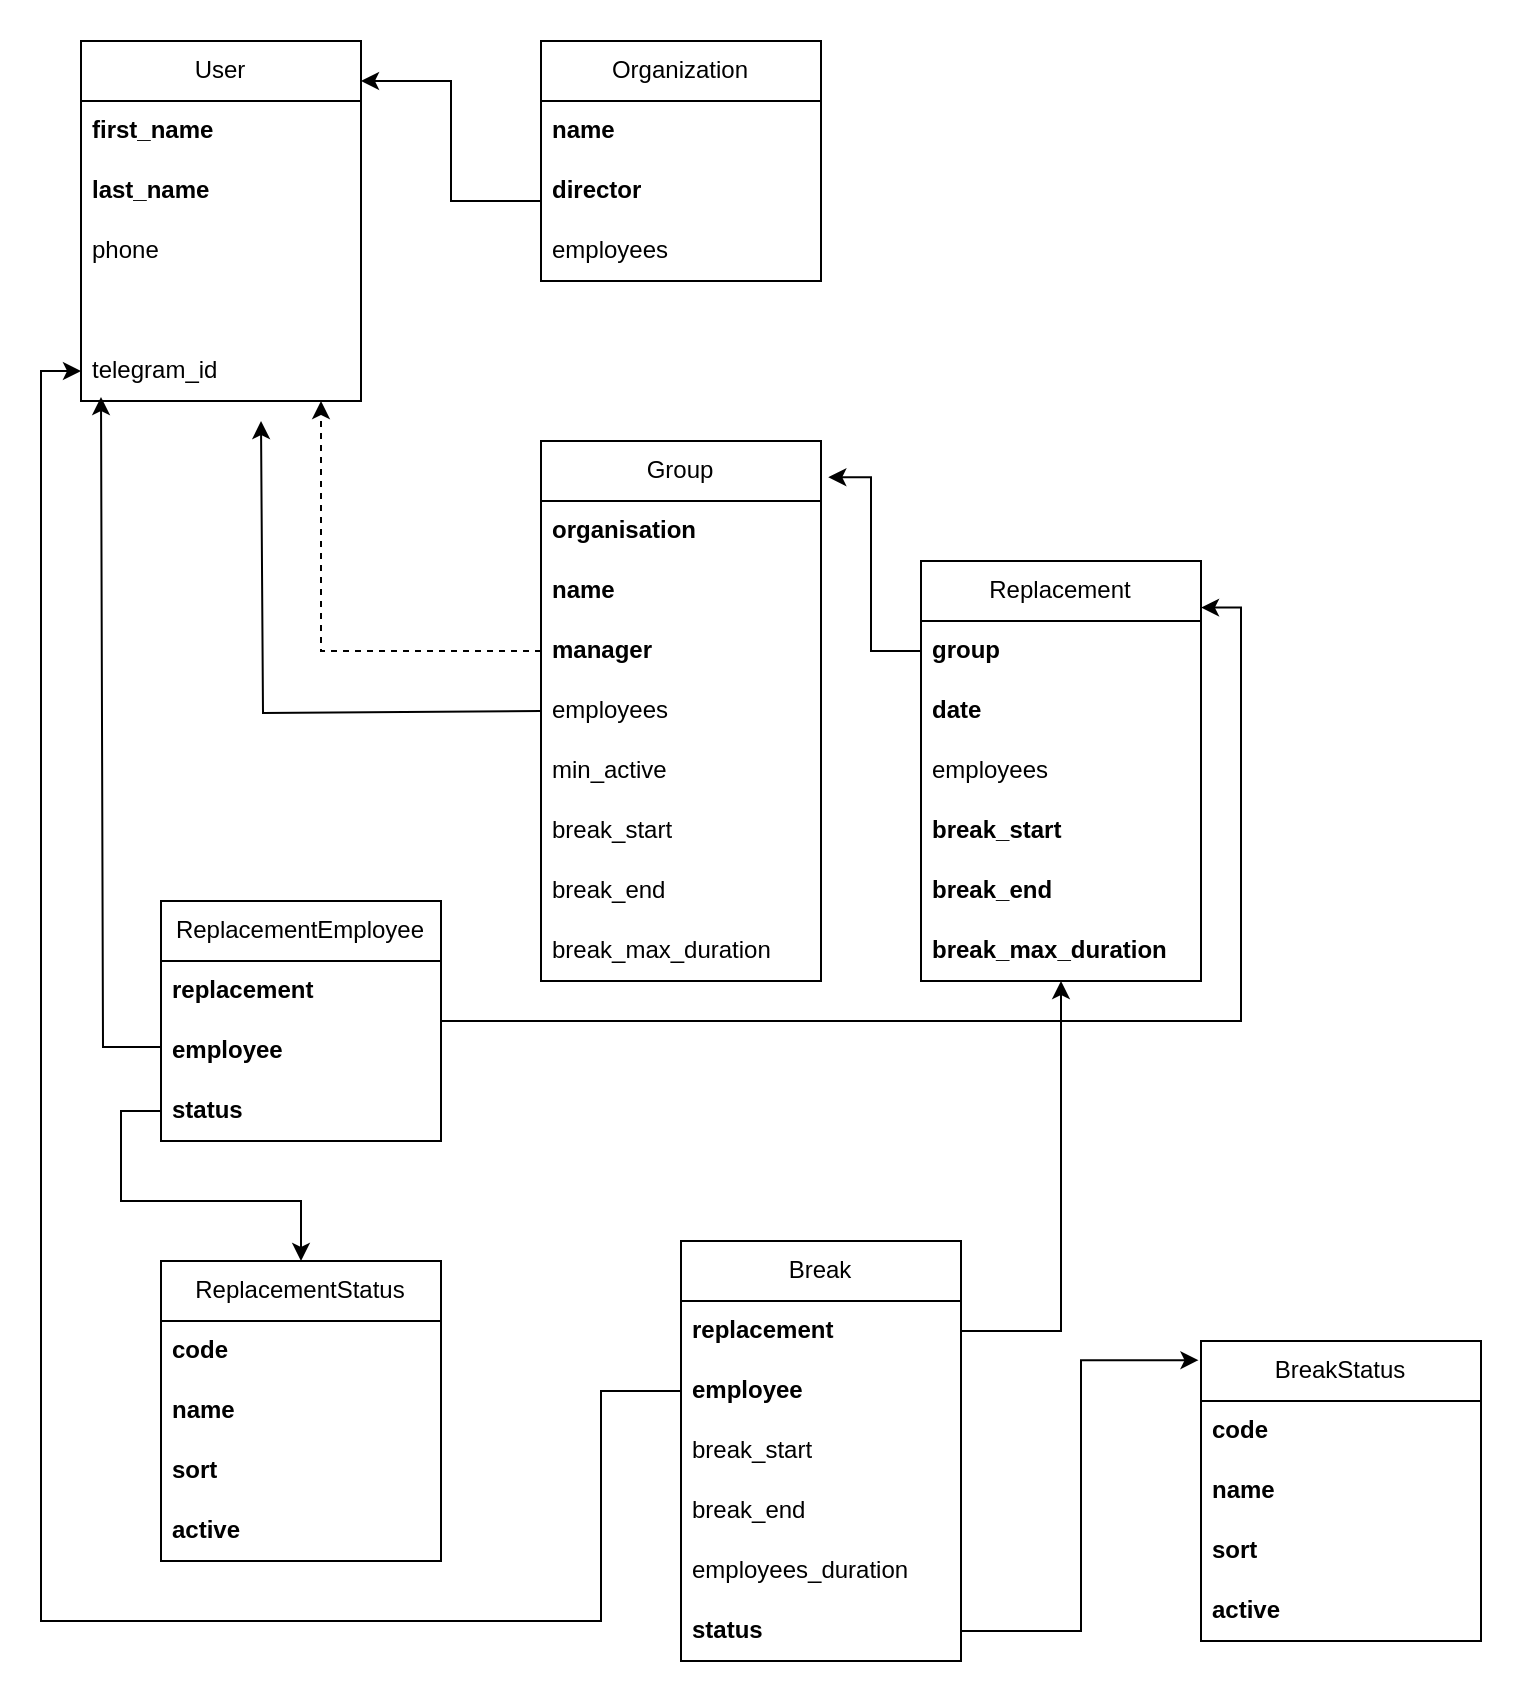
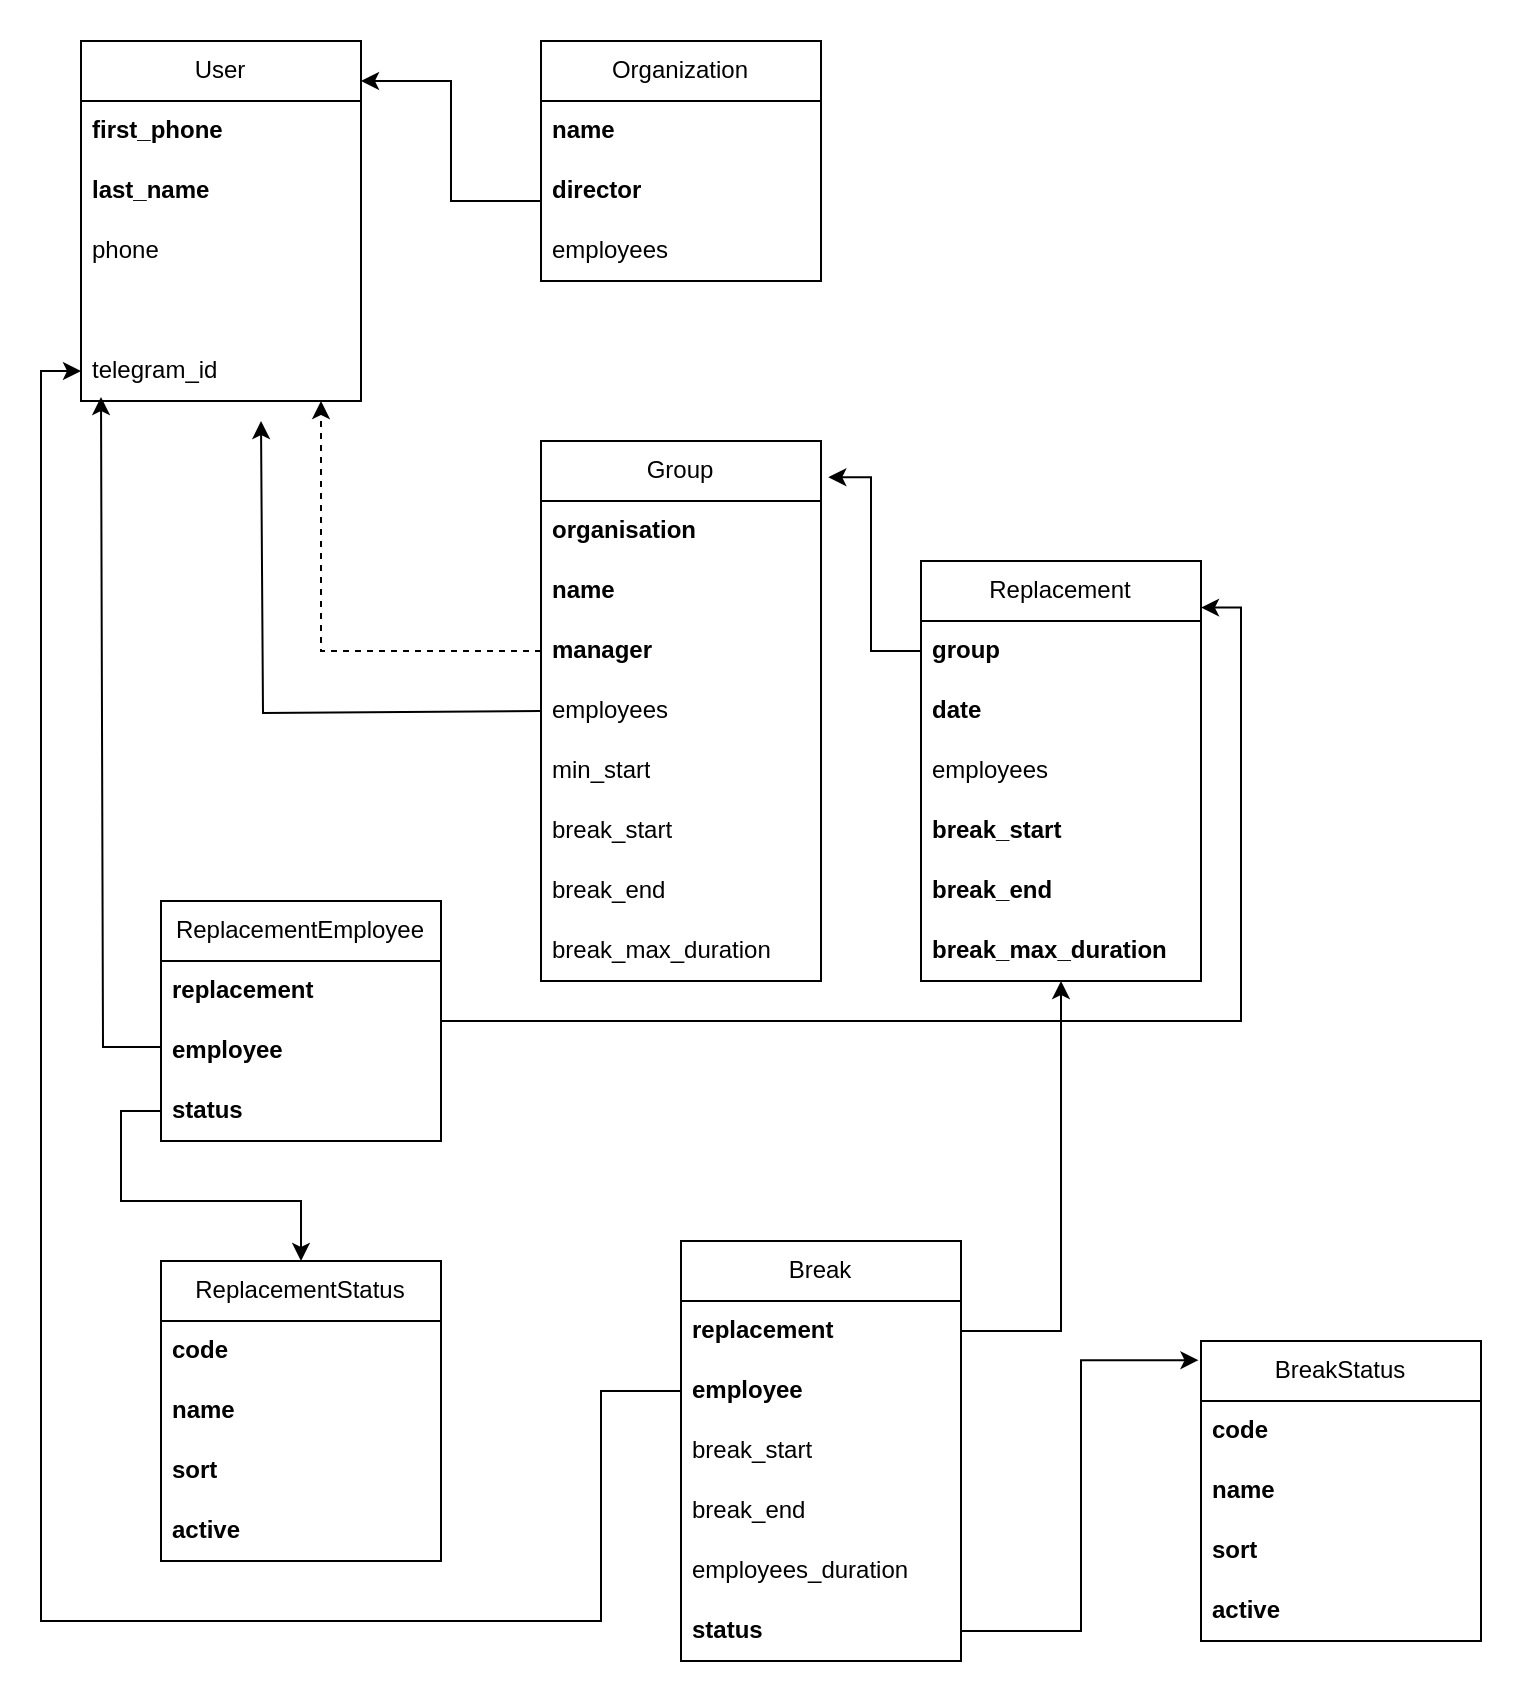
node "first_name": label "first_name" -> "first_phone"
node "min_active": label "min_active" -> "min_start"
